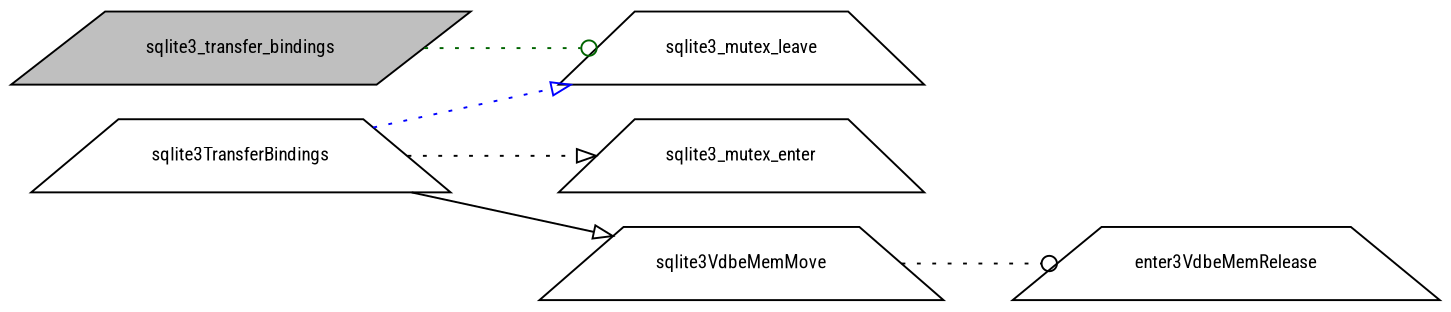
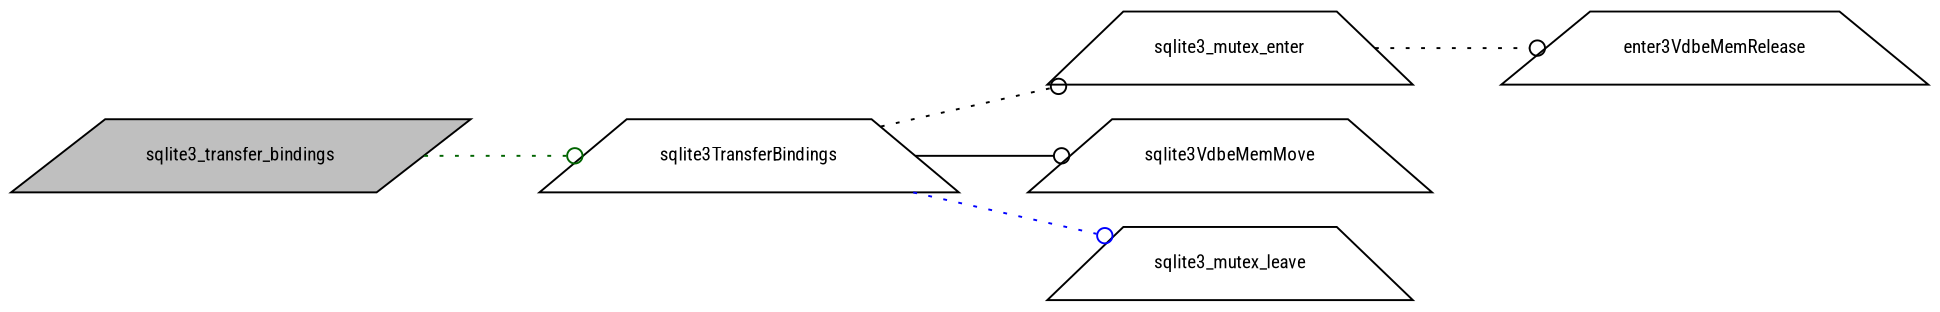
edge "sqlite3_transfer_bindings" -> "sqlite3_mutex_leave": now "sqlite3_transfer_bindings" -> "sqlite3TransferBindings"
edge "sqlite3TransferBindings" -> "sqlite3_mutex_leave": arrowhead onormal -> odot
edge "sqlite3TransferBindings" -> "sqlite3_mutex_enter": arrowhead onormal -> odot
edge "sqlite3TransferBindings" -> "sqlite3VdbeMemMove": arrowhead onormal -> odot
edge "sqlite3VdbeMemMove" -> "enter3VdbeMemRelease": now "sqlite3_mutex_enter" -> "enter3VdbeMemRelease"
